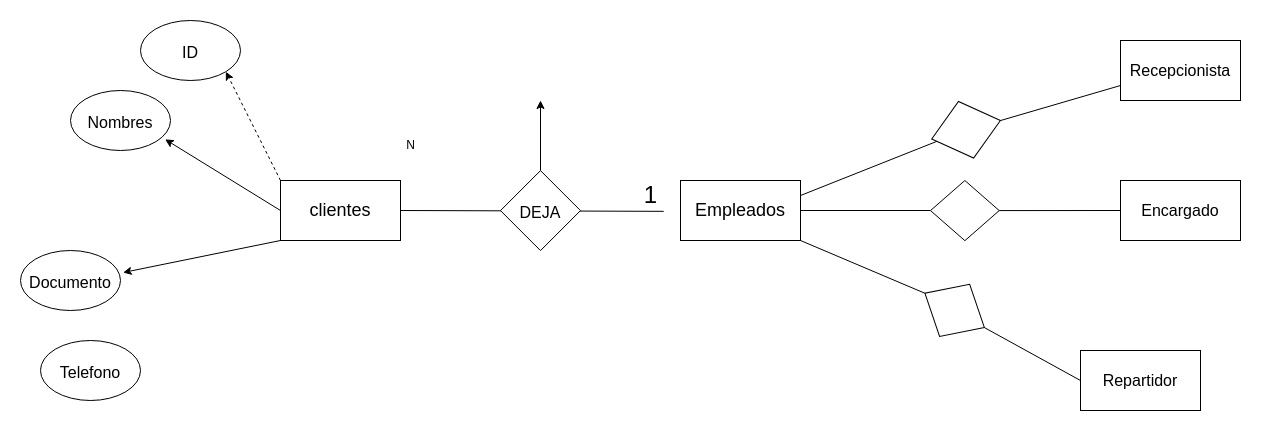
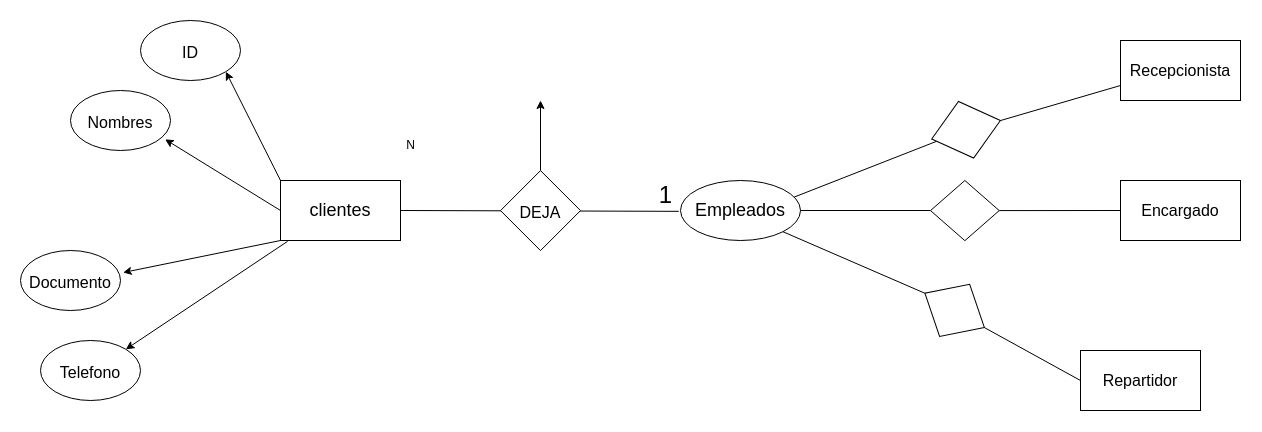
edge "clientes" -> "ID": style dashed -> solid
node "1": moved (651, 196) -> (666, 196)
node "Empleados": shape rectangle -> ellipse
edge "clientes" -> "Telefono": added
